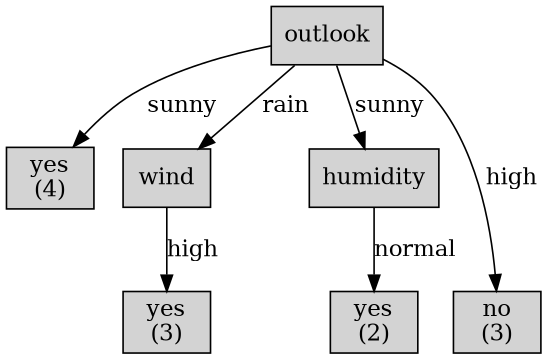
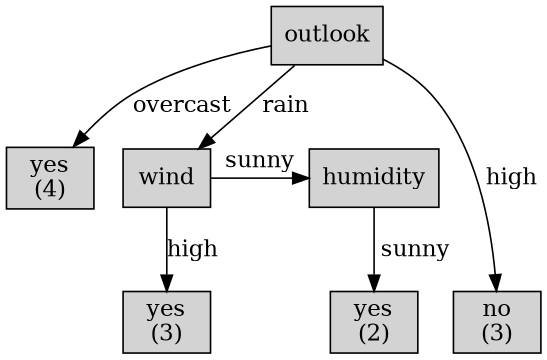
edge "outlook" -> "humidity": now "wind" -> "humidity"
edge "outlook" -> "yes (4)": label "sunny" -> "overcast"
edge "humidity" -> "yes (2)": label "normal" -> "sunny"
